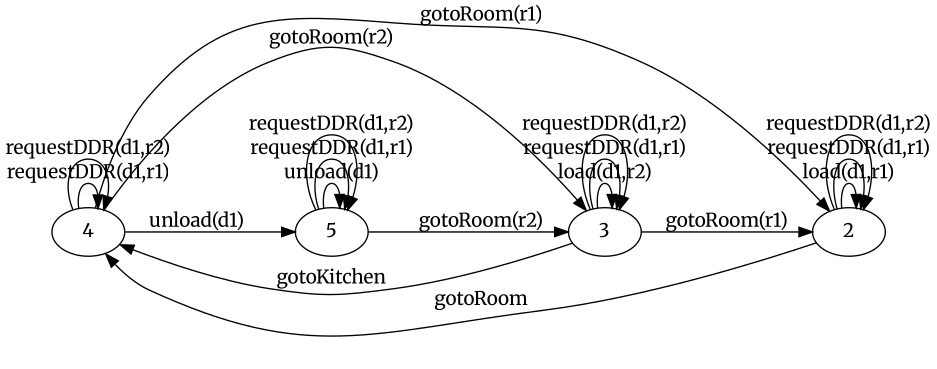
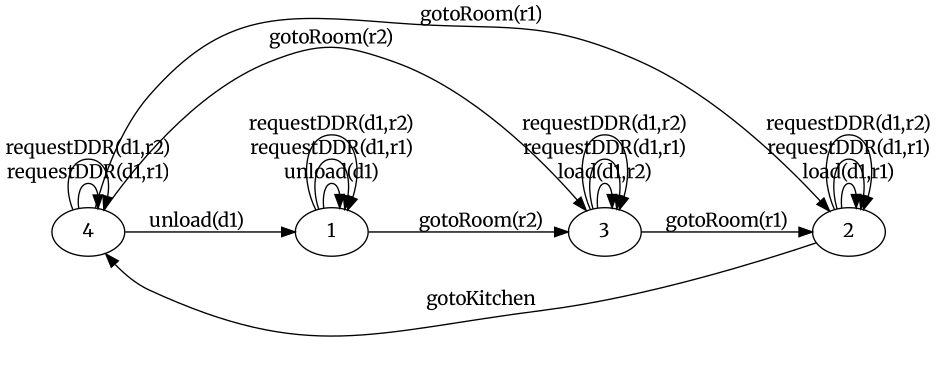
node "5": label "5" -> "1"
edge "3" -> "4": removed, label "gotoKitchen"
edge "2" -> "4": label "gotoRoom" -> "gotoKitchen"
